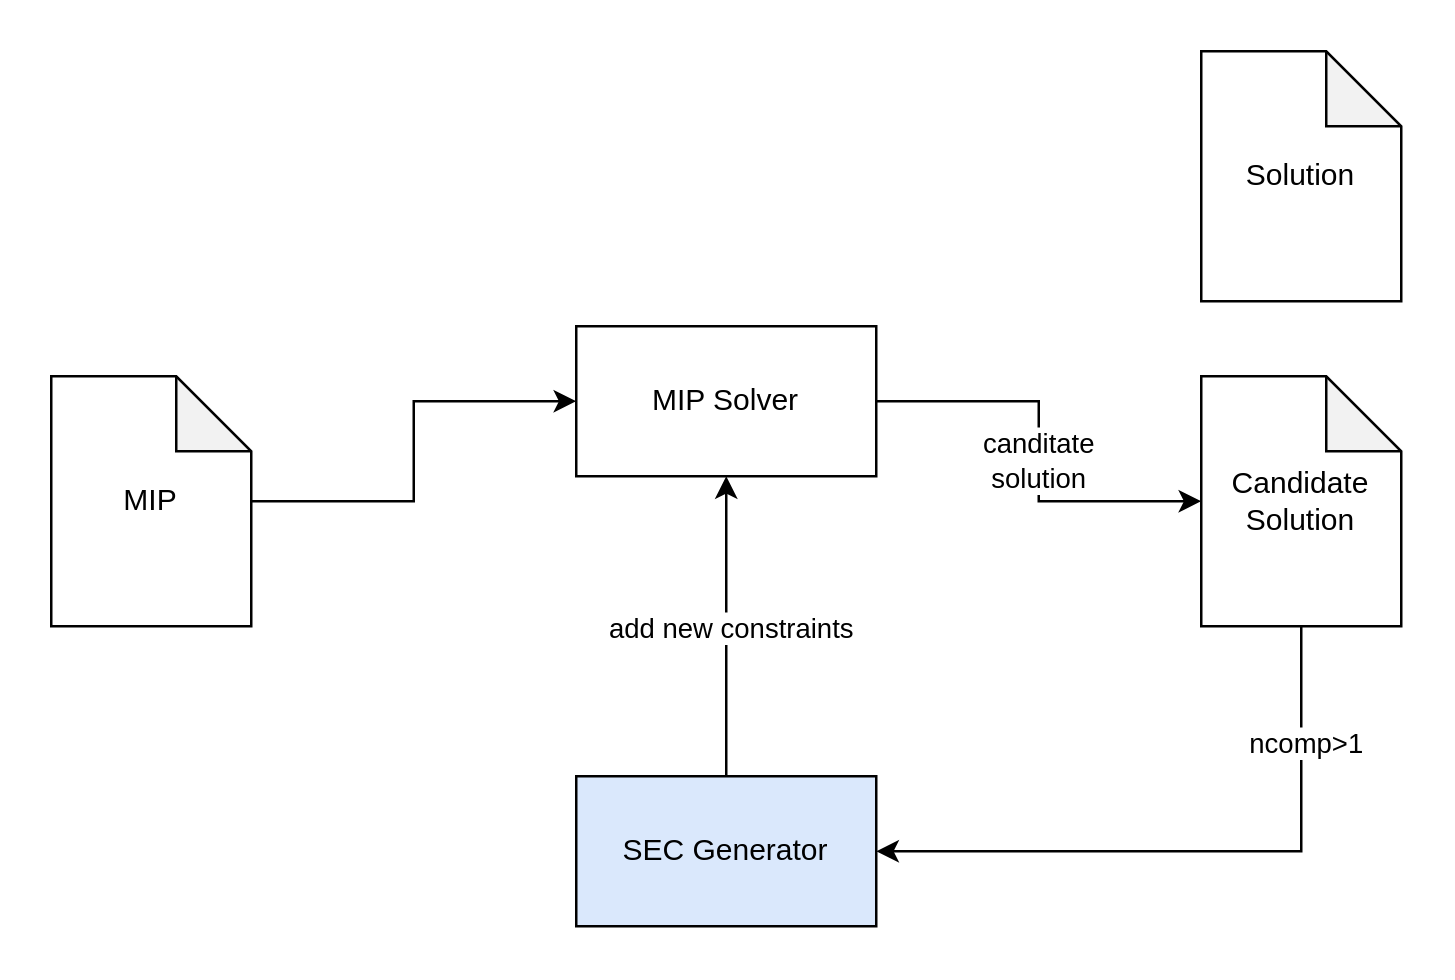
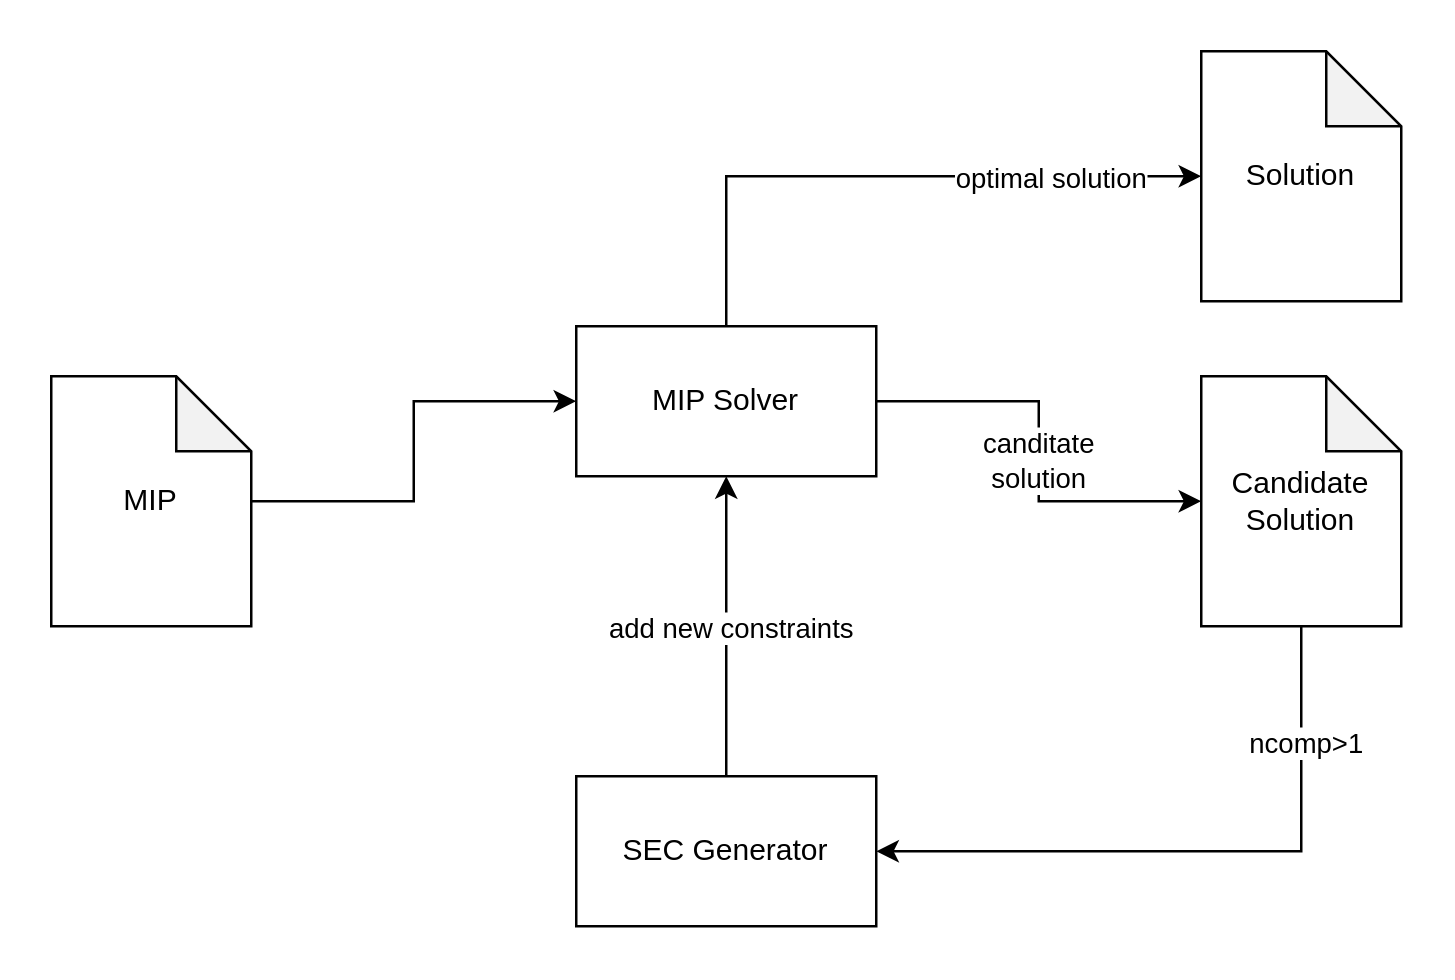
edge "MIP Solver" -> "Solution": added, label "optimal solution"
node "SEC Generator": fillcolor #dae8fc -> #ffffff
